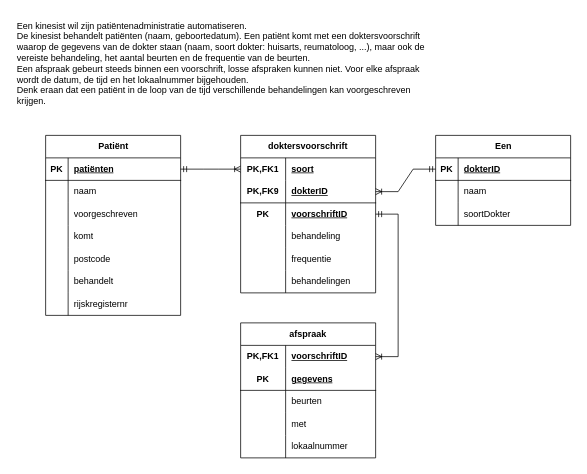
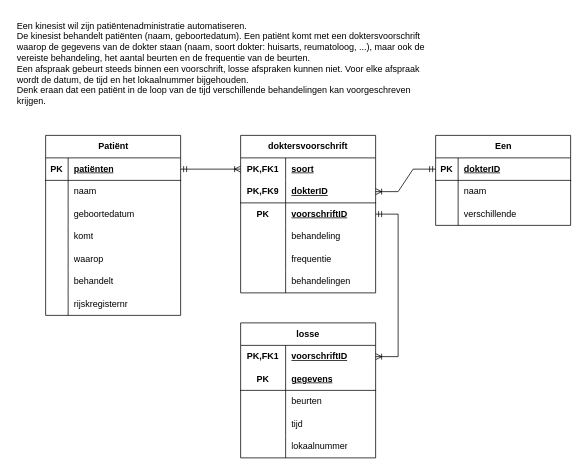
node "voorgeschreven": label "voorgeschreven" -> "geboortedatum"
node "soortDokter": label "soortDokter" -> "verschillende"
node "postcode": label "postcode" -> "waarop"
node "afspraak": label "afspraak" -> "losse"
node "met": label "met" -> "tijd"
